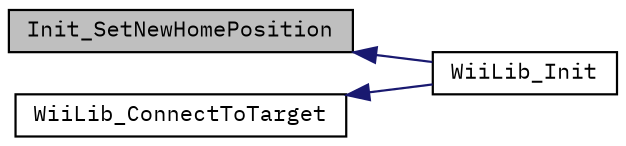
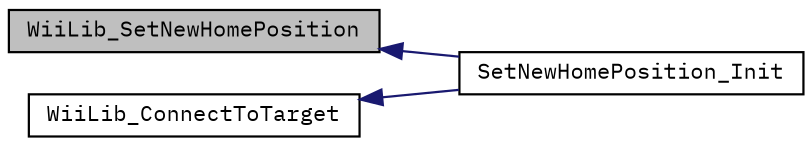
node "Init_SetNewHomePosition": label "Init_SetNewHomePosition" -> "WiiLib_SetNewHomePosition"
node "WiiLib_Init": label "WiiLib_Init" -> "SetNewHomePosition_Init"
